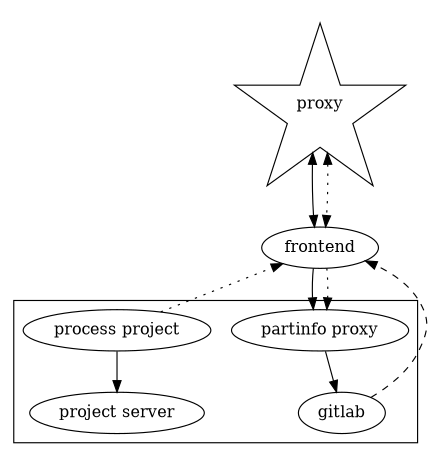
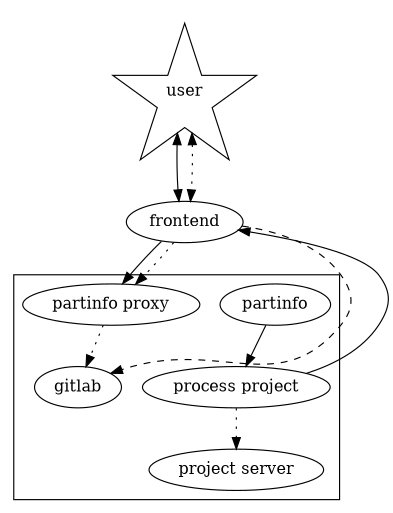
node "proxy": label "proxy" -> "user"
edge "process project" -> "frontend": style dotted -> solid
node "partinfo": added
edge "gitlab" -> "frontend": reversed
edge "process project" -> "project server": style solid -> dotted
edge "partinfo proxy" -> "gitlab": style solid -> dotted
